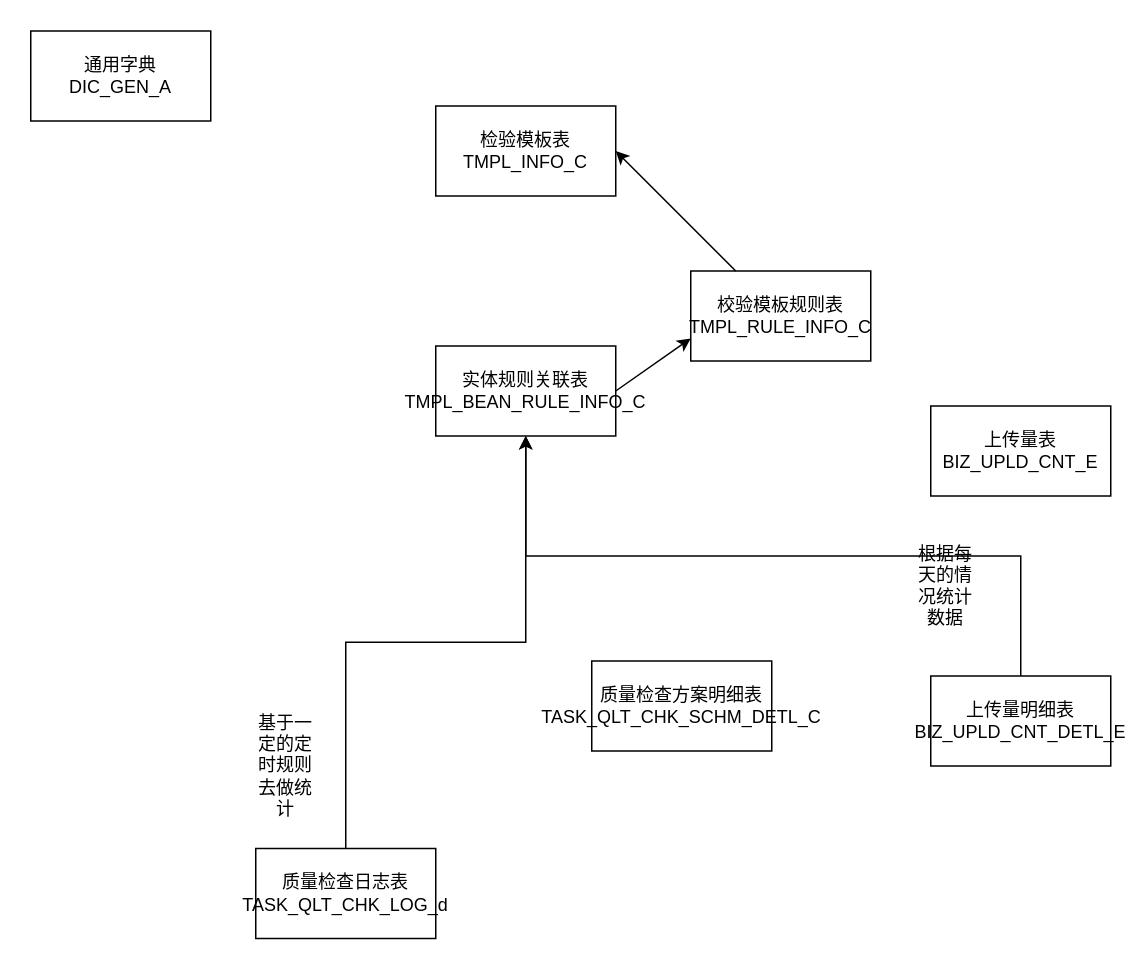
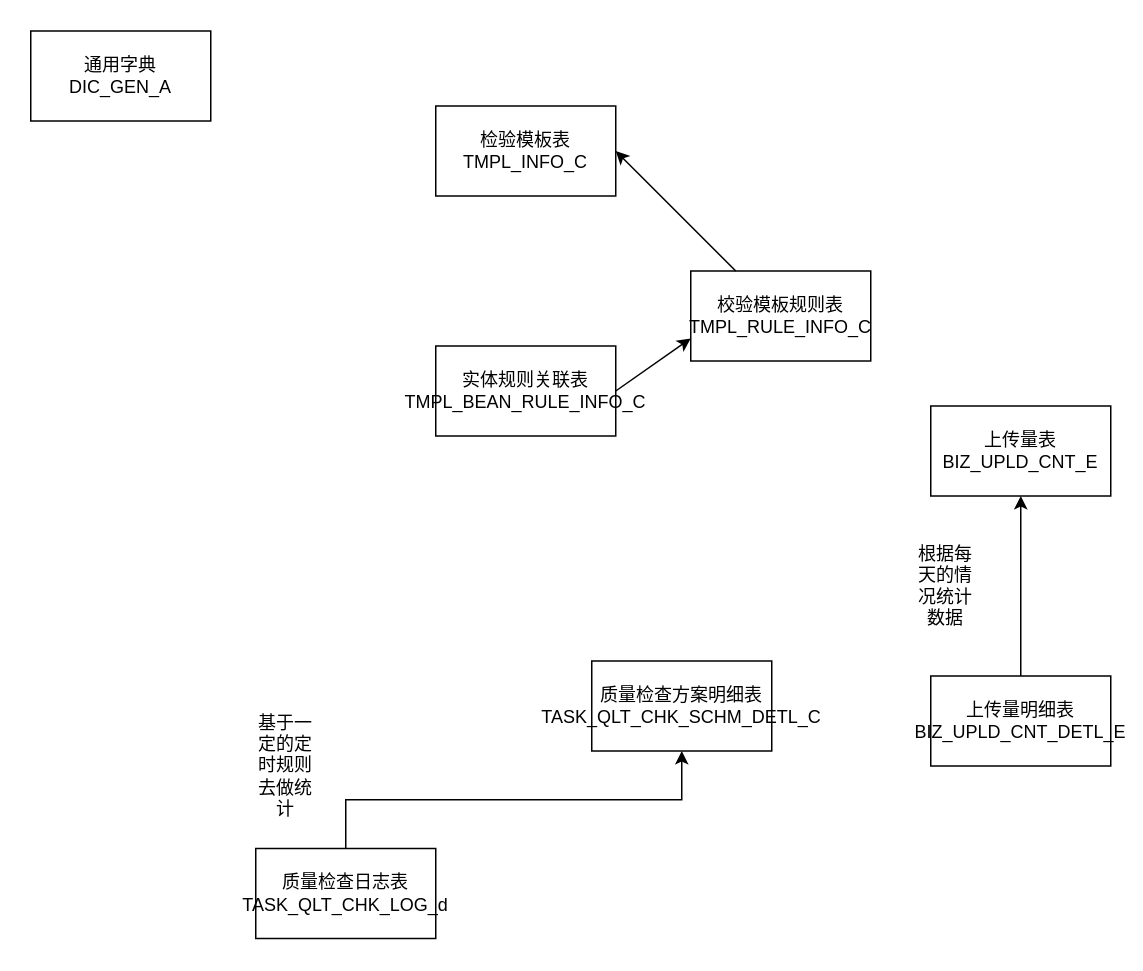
edge "上传量明细表 BIZ_UPLD_CNT_DETL_E" -> "实体规则关联表 TMPL_BEAN_RULE_INFO_C": now "上传量明细表 BIZ_UPLD_CNT_DETL_E" -> "上传量表 BIZ_UPLD_CNT_E"
edge "质量检查日志表 TASK_QLT_CHK_LOG_d" -> "实体规则关联表 TMPL_BEAN_RULE_INFO_C": now "质量检查日志表 TASK_QLT_CHK_LOG_d" -> "质量检查方案明细表 TASK_QLT_CHK_SCHM_DETL_C"
